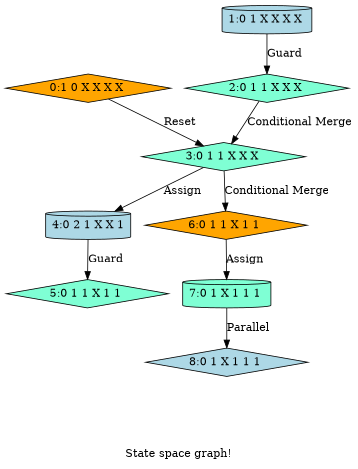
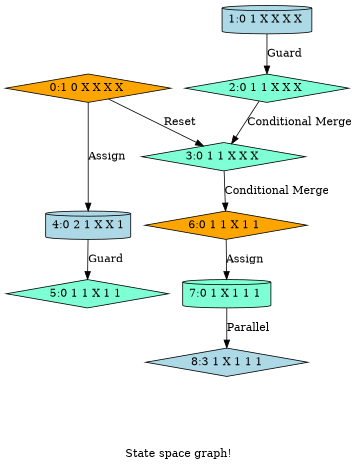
edge "3:0 1 1 X X X" -> "4:0 2 1 X X 1": now "0:1 0 X X X X" -> "4:0 2 1 X X 1"
node "8:0 1 X 1 1 1": label "8:0 1 X 1 1 1" -> "8:3 1 X 1 1 1"
